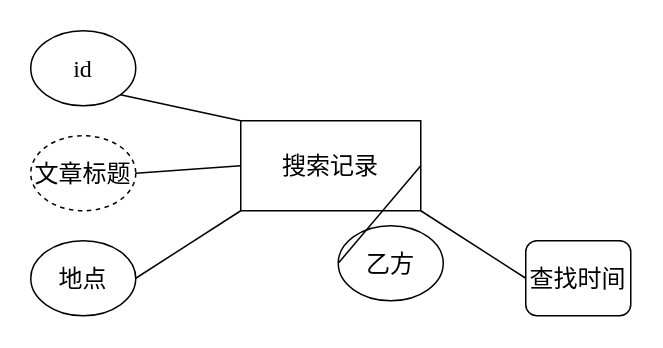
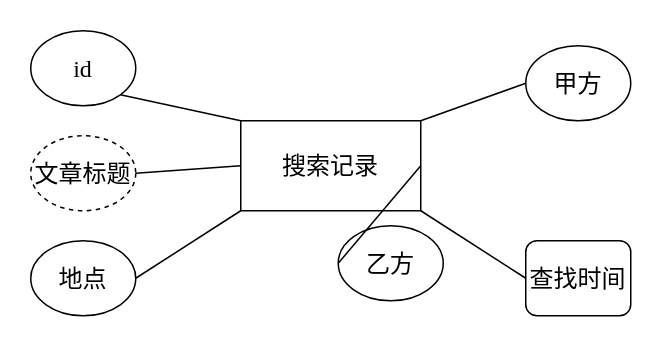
node "甲方": added
edge "甲方" -- "搜索记录": added
